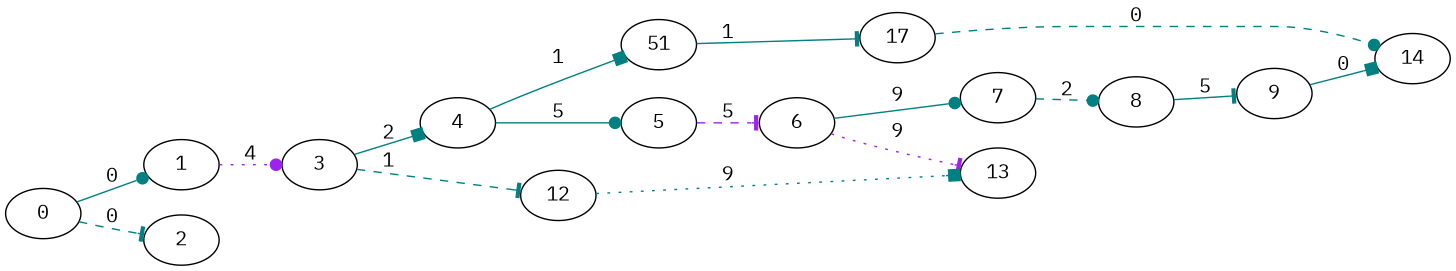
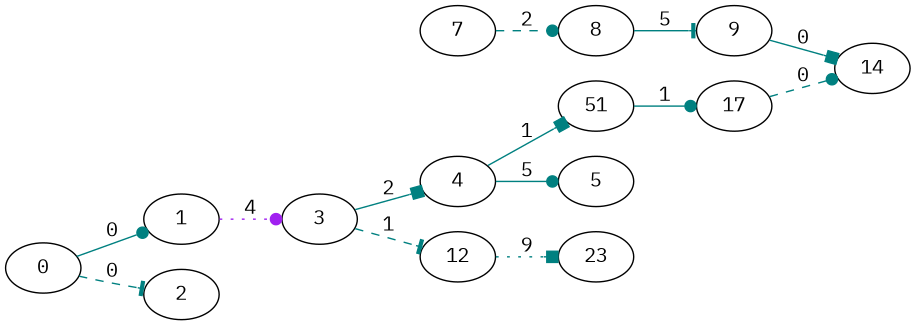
edge "51" -> "17": arrowhead tee -> dot
node "6": removed
node "13": label "13" -> "23"
